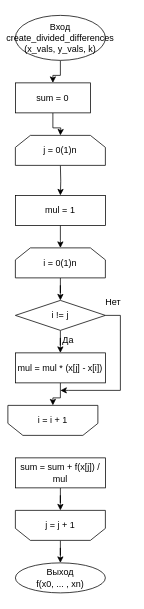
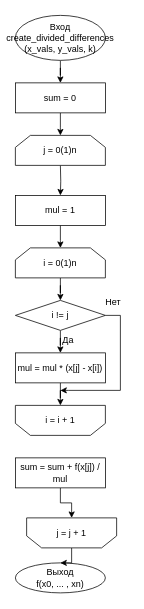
node "sum = 0": size 75x30 -> 90x30
node "i = i + 1": moved (53, 420) -> (60, 420)
node "j = j + 1": moved (60, 525) -> (72, 533)
